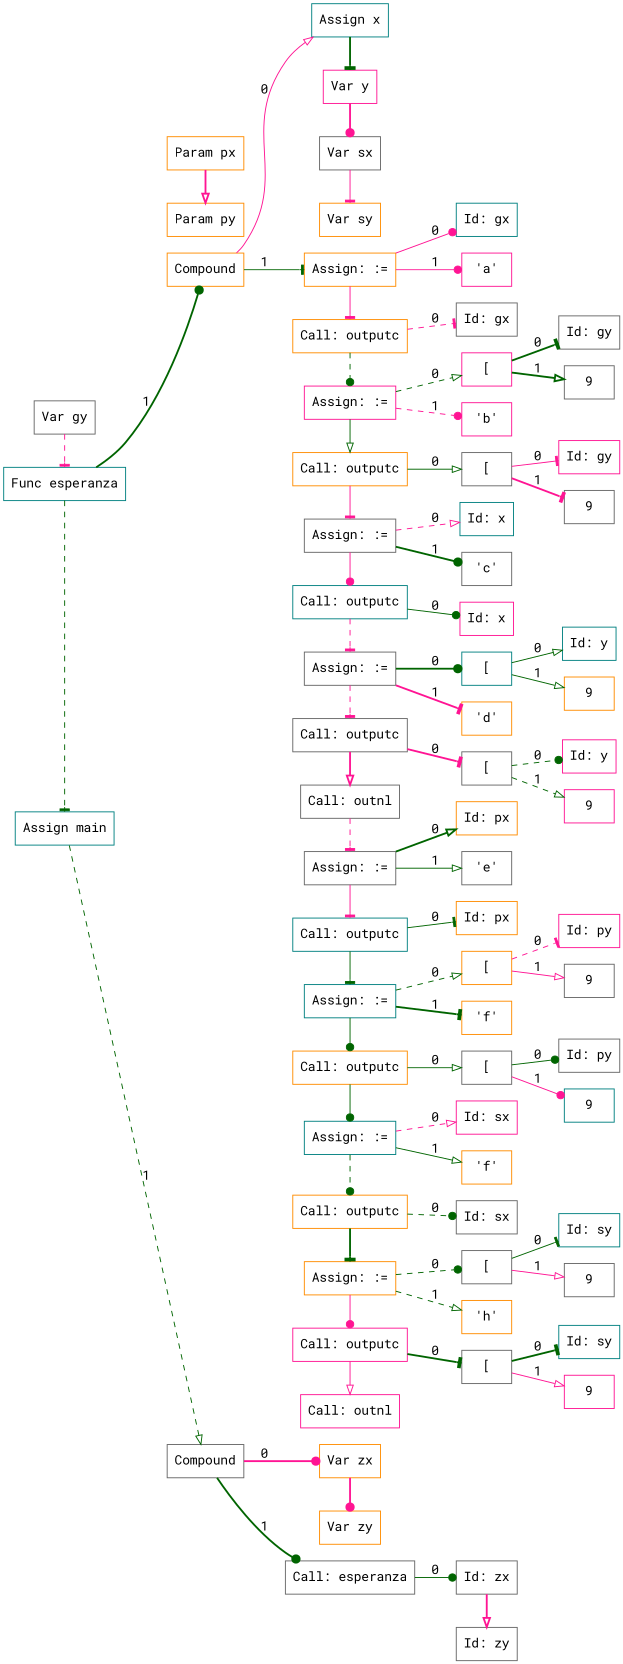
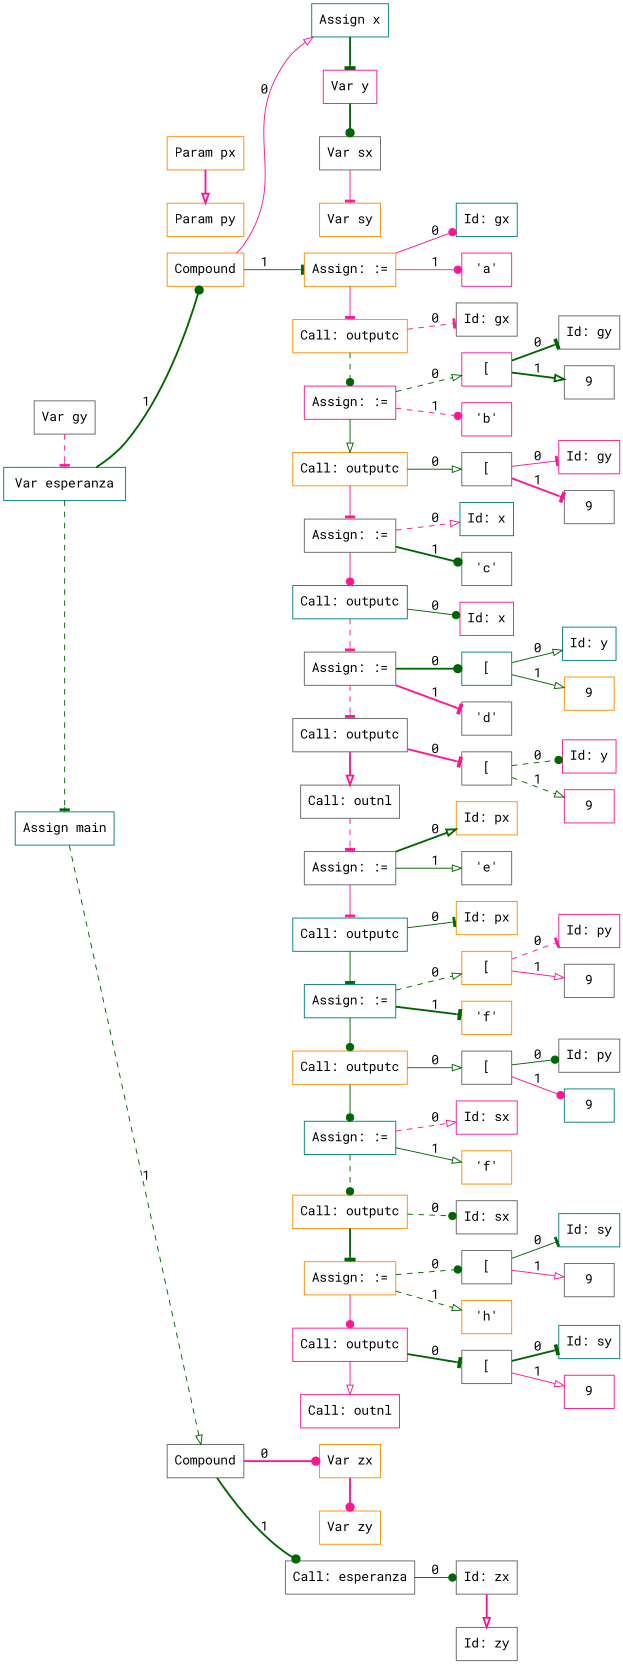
edge "Var y" -> "Var sx": color deeppink -> darkgreen
node "Func esperanza": label "Func esperanza" -> "Var esperanza"
node "'d'": color darkorange -> gray40
